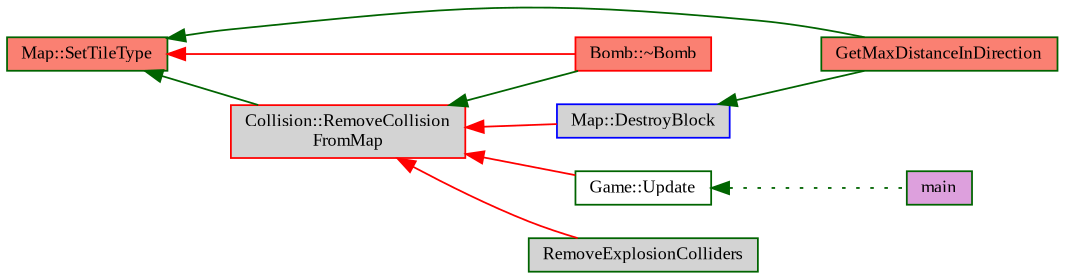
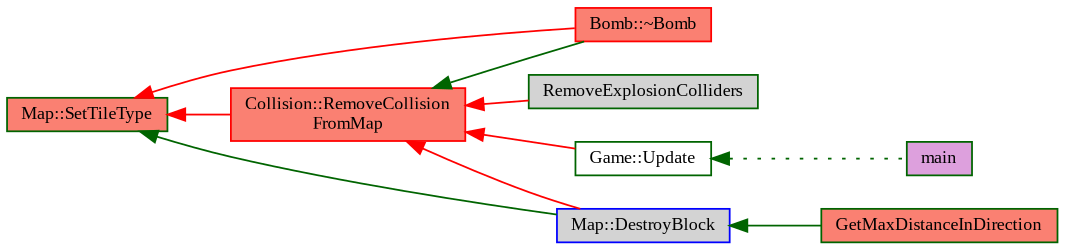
edge "GetMaxDistanceInDirection" -> "Map::SetTileType": now "Map::DestroyBlock" -> "Map::SetTileType"
edge "Collision::RemoveCollision FromMap" -> "Map::SetTileType": color darkgreen -> red
node "Collision::RemoveCollision FromMap": fillcolor lightgrey -> salmon
